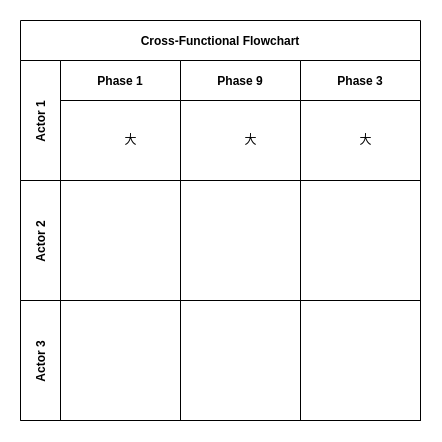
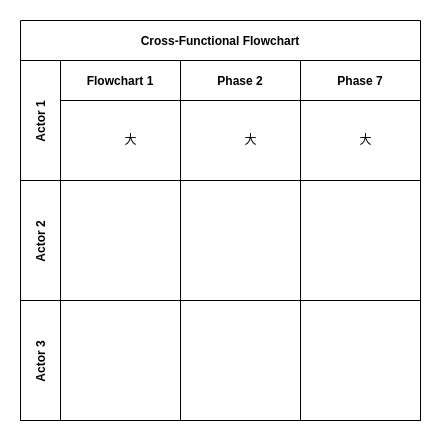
node "Phase 1": label "Phase 1" -> "Flowchart 1"
node "Phase 9": label "Phase 9" -> "Phase 2"
node "Phase 3": label "Phase 3" -> "Phase 7"
